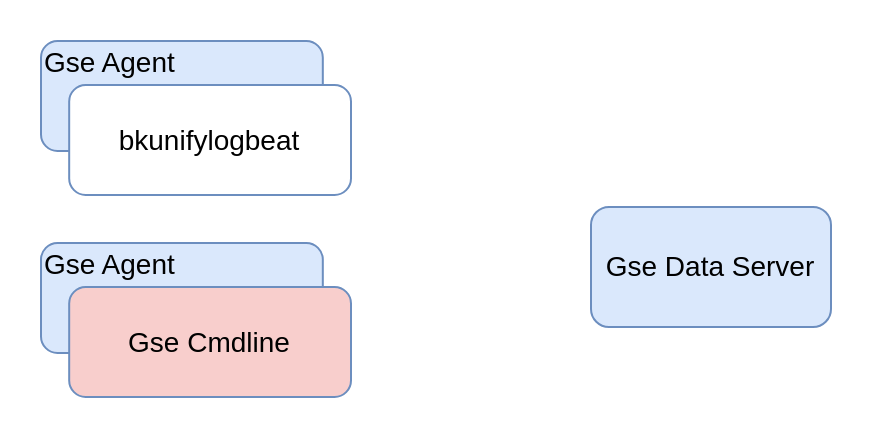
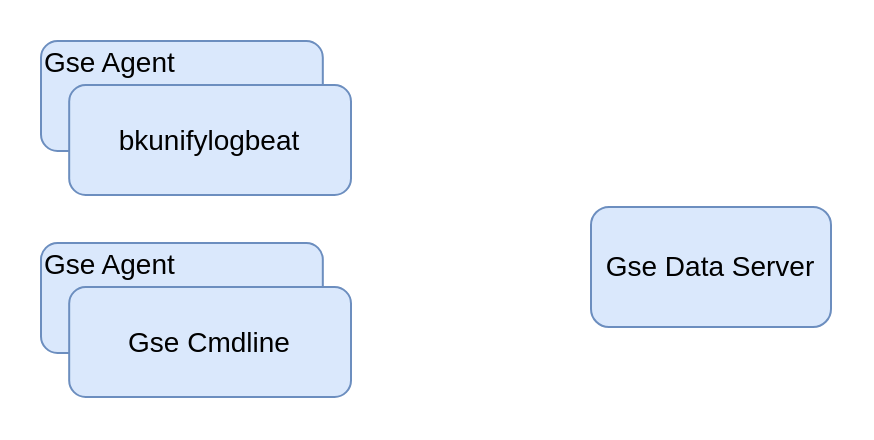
node "bkunifylogbeat": fillcolor #ffffff -> #dae8fc
node "Gse Cmdline": fillcolor #f8cecc -> #dae8fc
